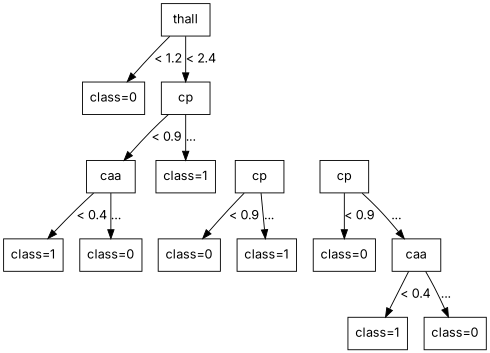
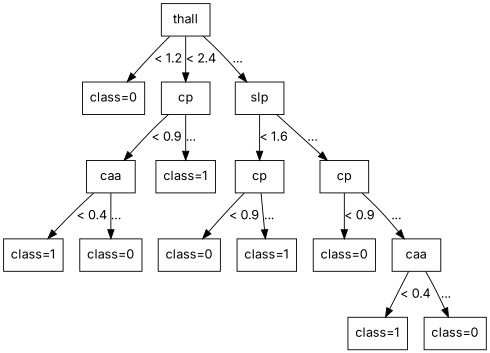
node "slp": added
